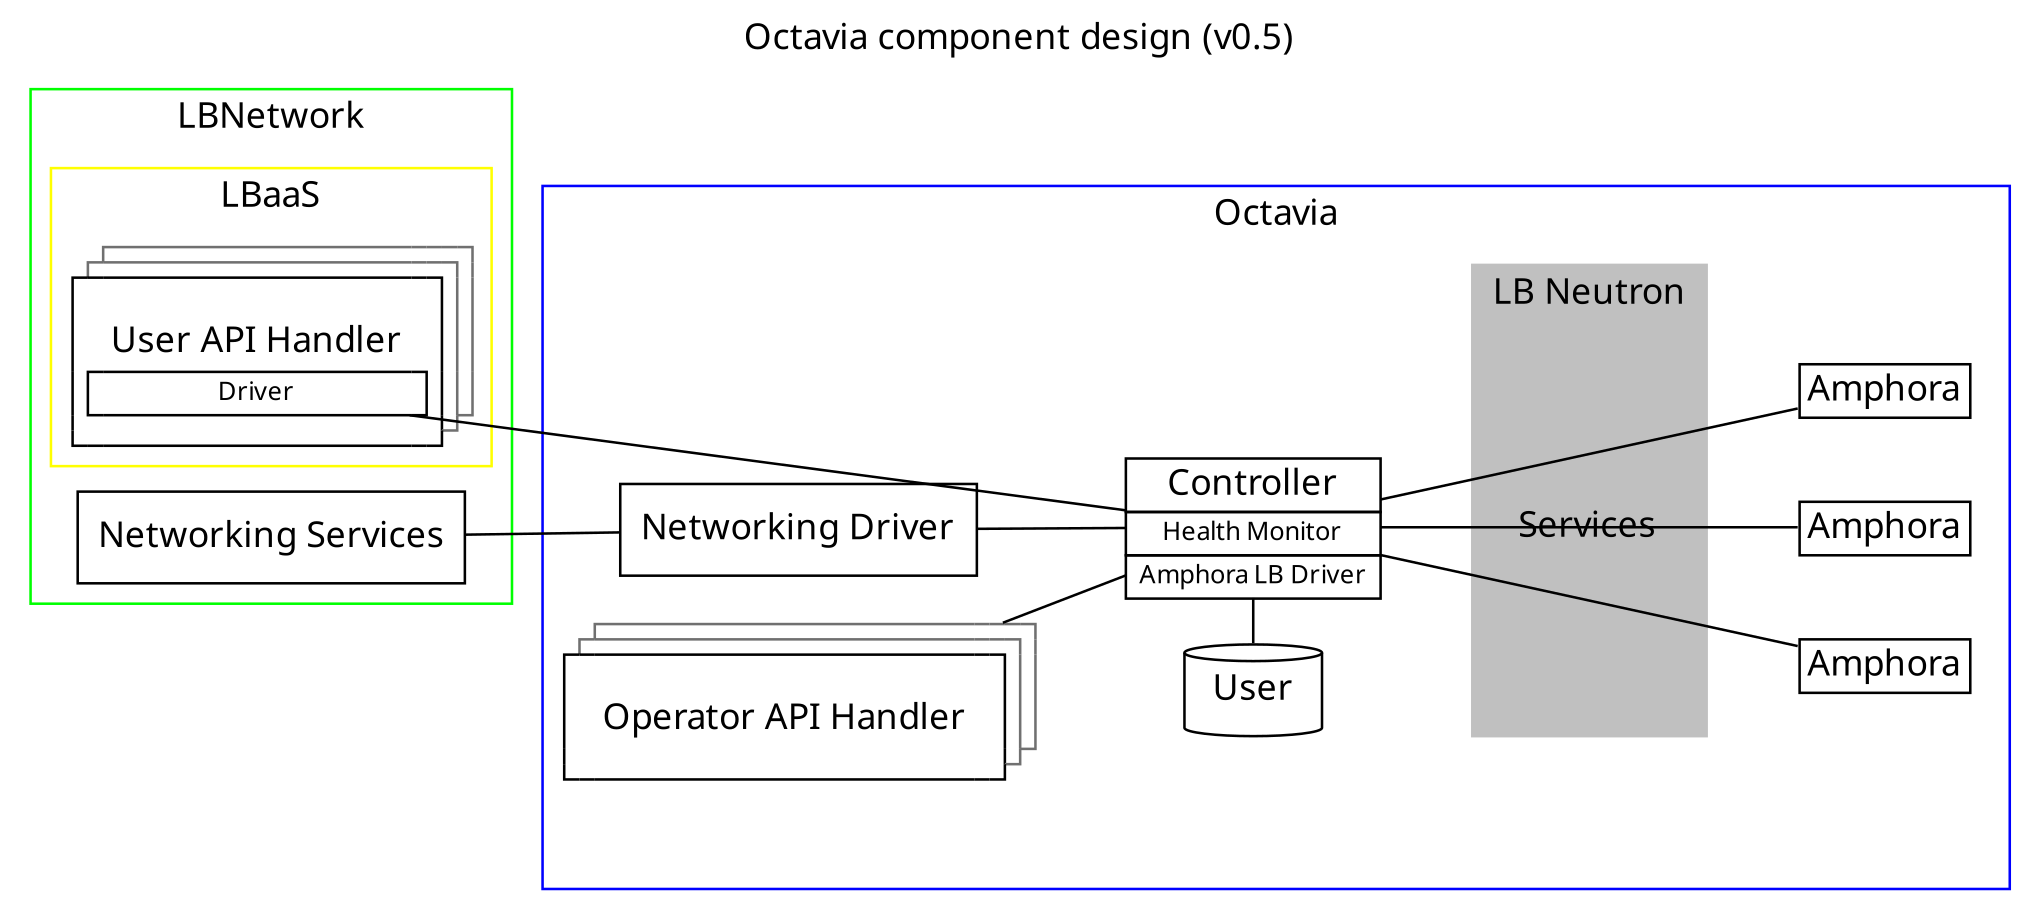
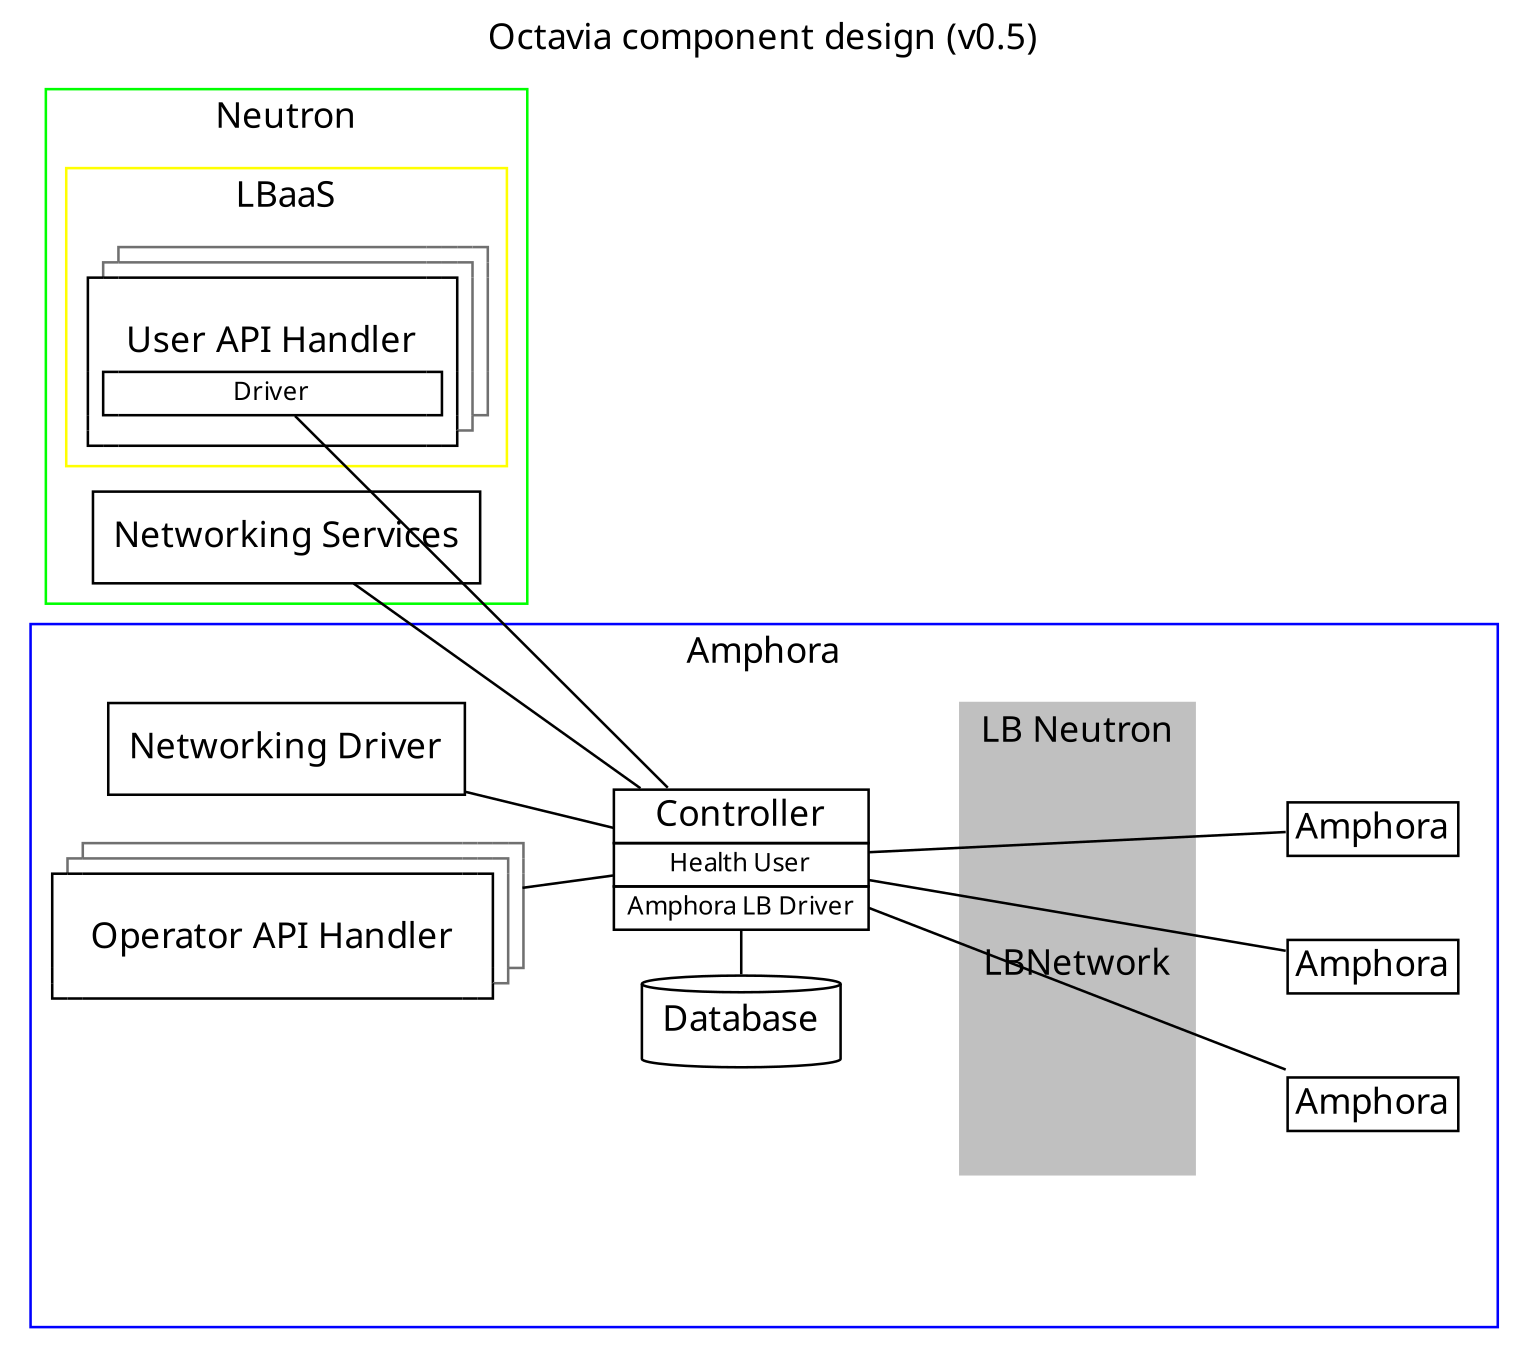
cluster "LBNetwork": label "LBNetwork" -> "Neutron"
cluster "Octavia": label "Octavia" -> "Amphora"
node "Services": label "Services" -> "LBNetwork"
node "Controller": text "Health Monitor" -> "Health User"
edge "Networking Driver" -- "Networking Services": now "Controller" -- "Networking Services"
node "User": label "User" -> "Database"
